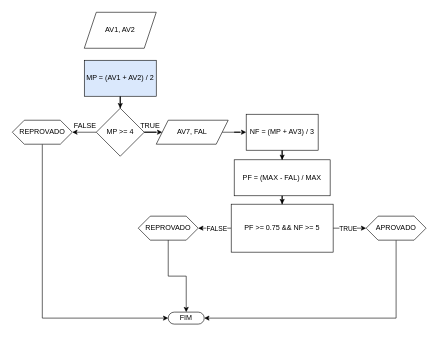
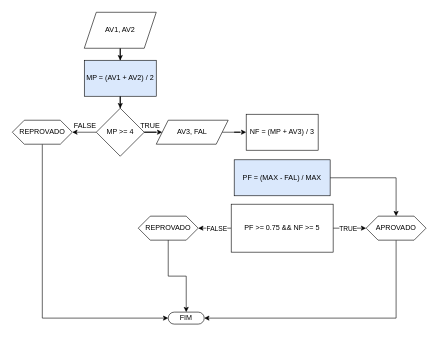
edge "AV1, AV2" -> "MP = (AV1 + AV2) / 2": added
node "AV7, FAL": label "AV7, FAL" -> "AV3, FAL"
edge "NF = (MP + AV3) / 3" -> "PF = (MAX - FAL) / MAX": removed
node "PF = (MAX - FAL) / MAX": fillcolor #ffffff -> #dae8fc
edge "PF = (MAX - FAL) / MAX" -> "PF >= 0.75 && NF >= 5": now "PF = (MAX - FAL) / MAX" -> "APROVADO"
